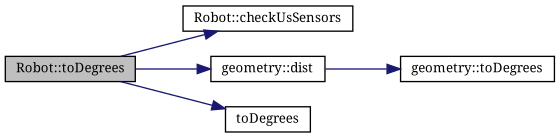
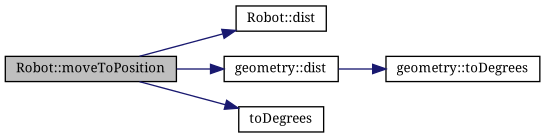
node "Robot::checkUsSensors": label "Robot::checkUsSensors" -> "Robot::dist"
node "Robot::toDegrees": label "Robot::toDegrees" -> "Robot::moveToPosition"
